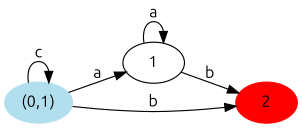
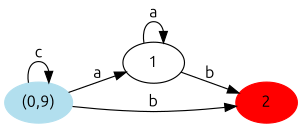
node "(0,1)": label "(0,1)" -> "(0,9)"
